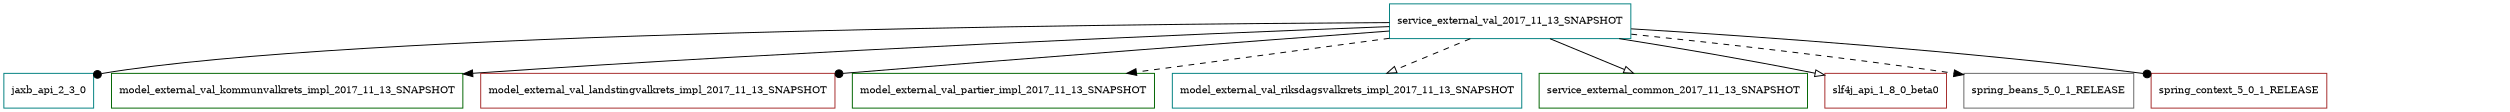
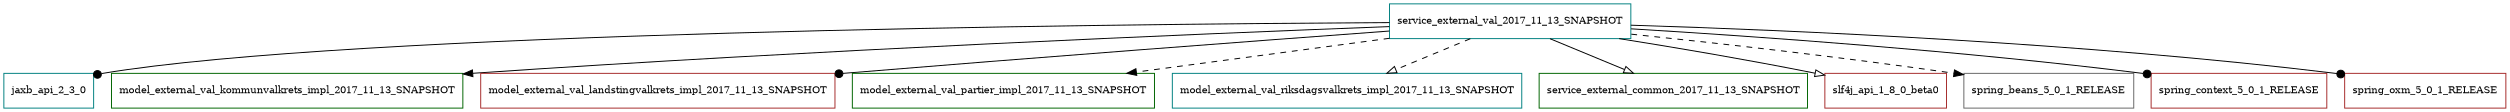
node "spring_oxm_5_0_1_RELEASE": added
